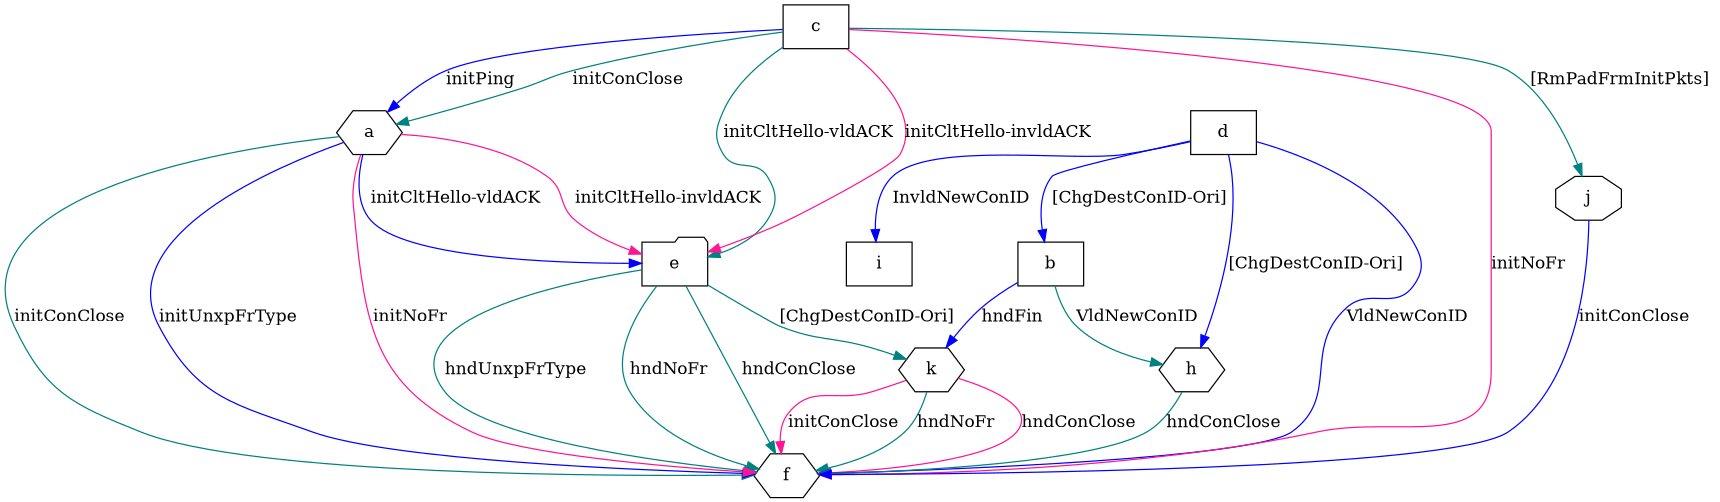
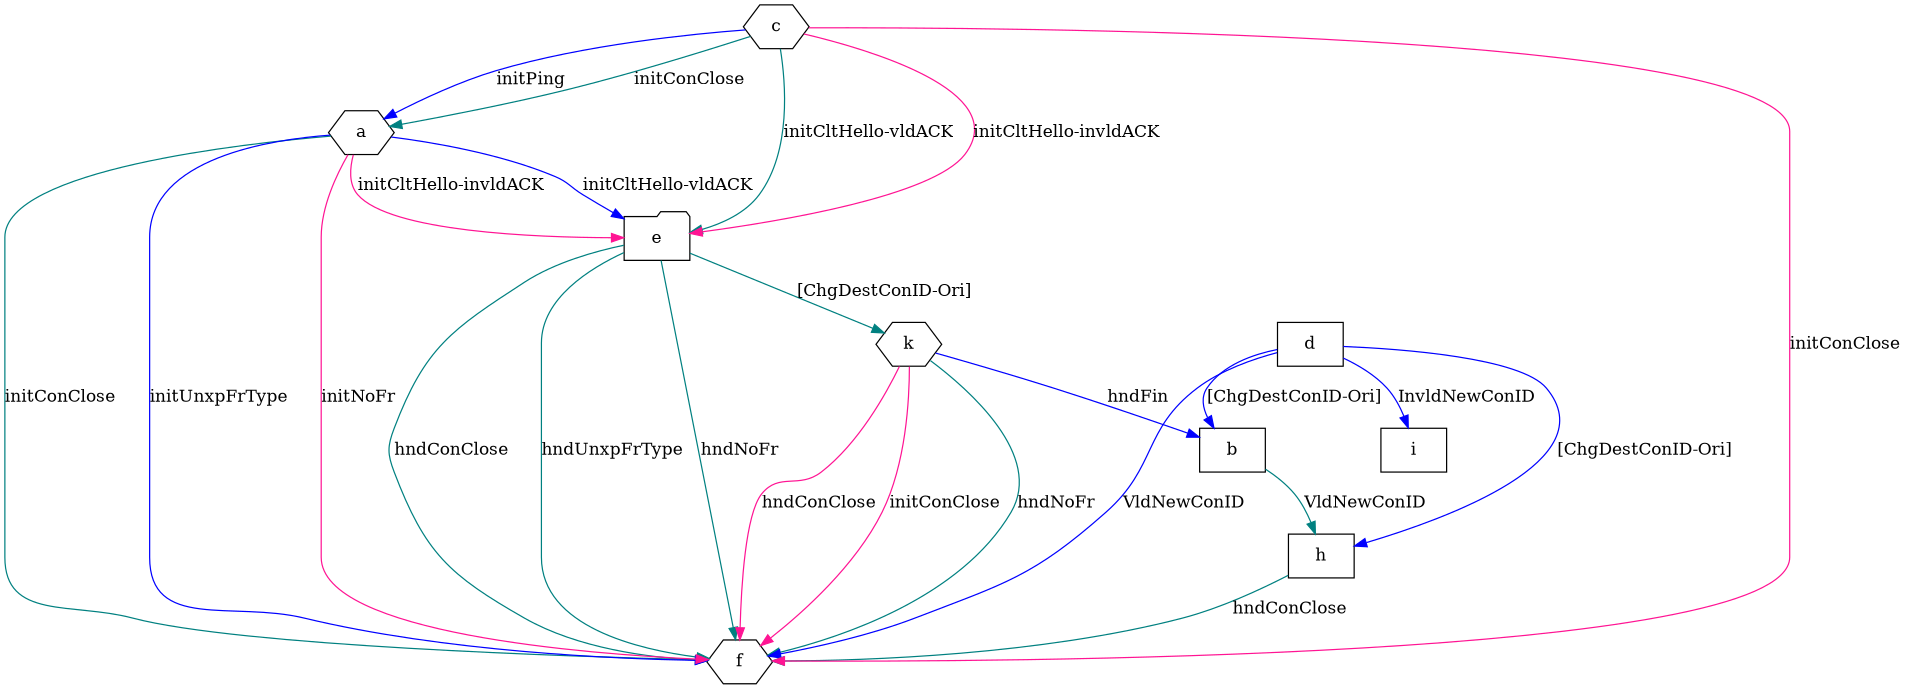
node "c": shape box -> hexagon
node "j": removed
edge "c" -> "f": label "initNoFr " -> "initConClose "
edge "b" -> "k": reversed
node "h": shape hexagon -> box
